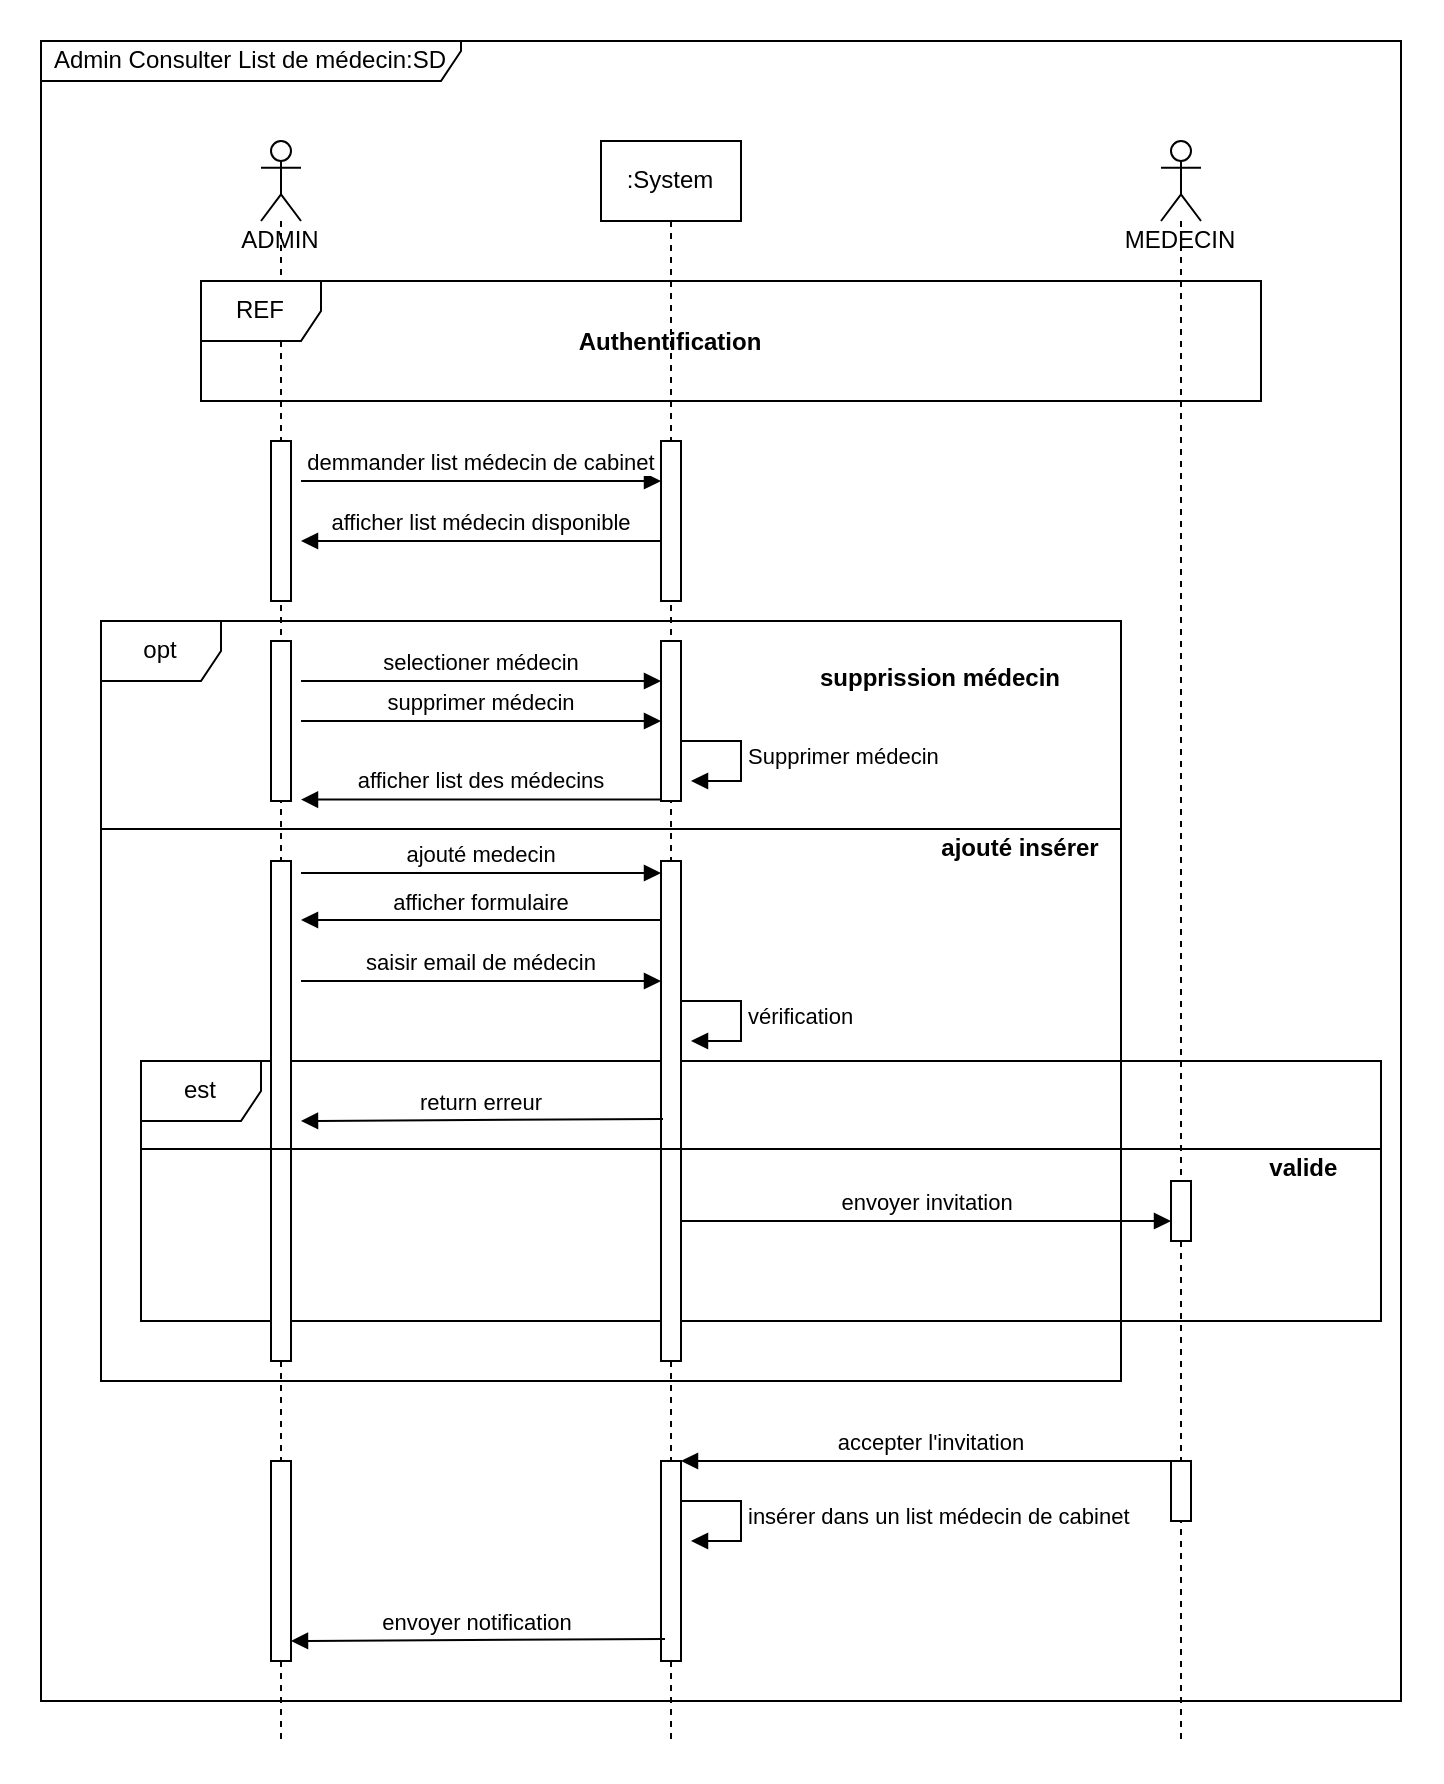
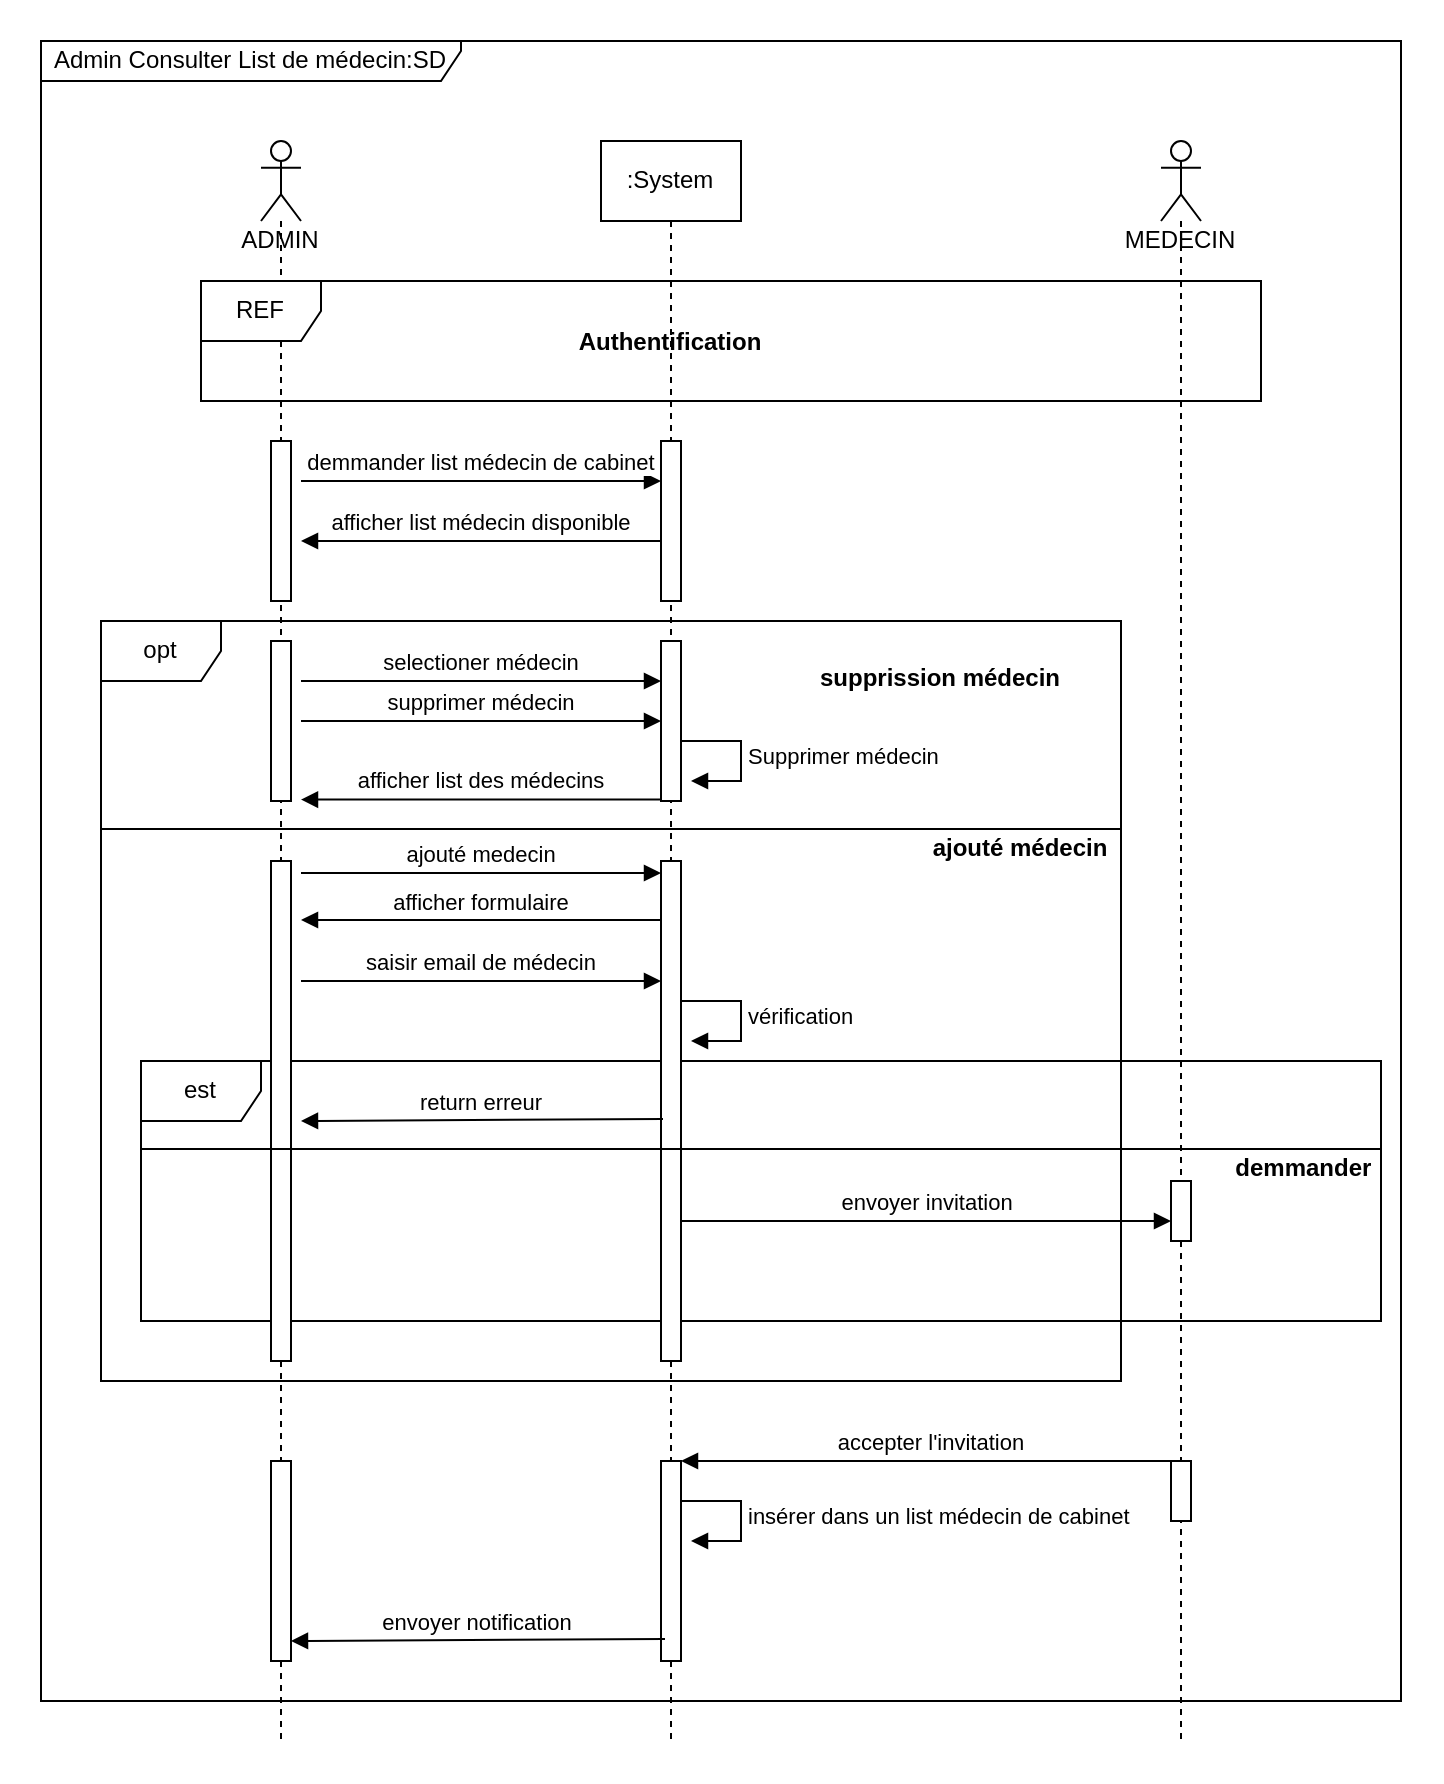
node "ajouté insérer": label "ajouté insérer" -> "ajouté médecin"
node "valide": label "valide" -> "demmander"
